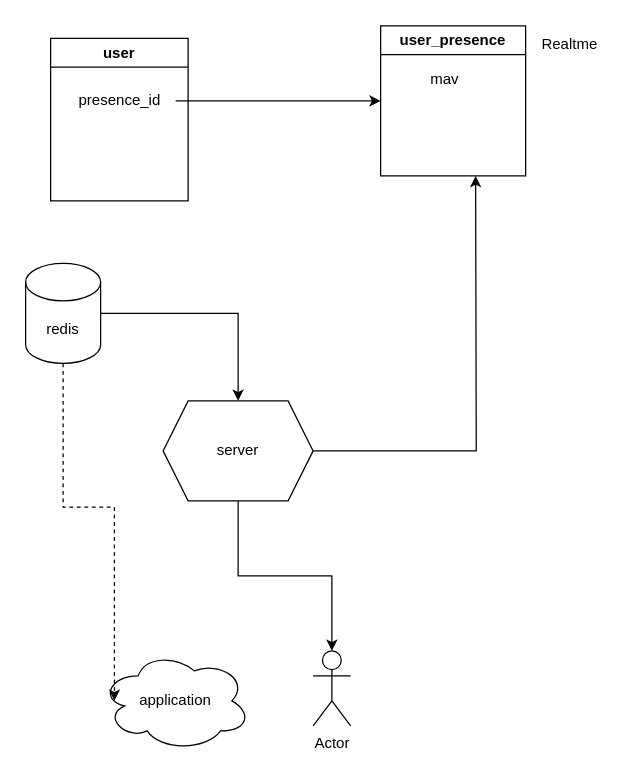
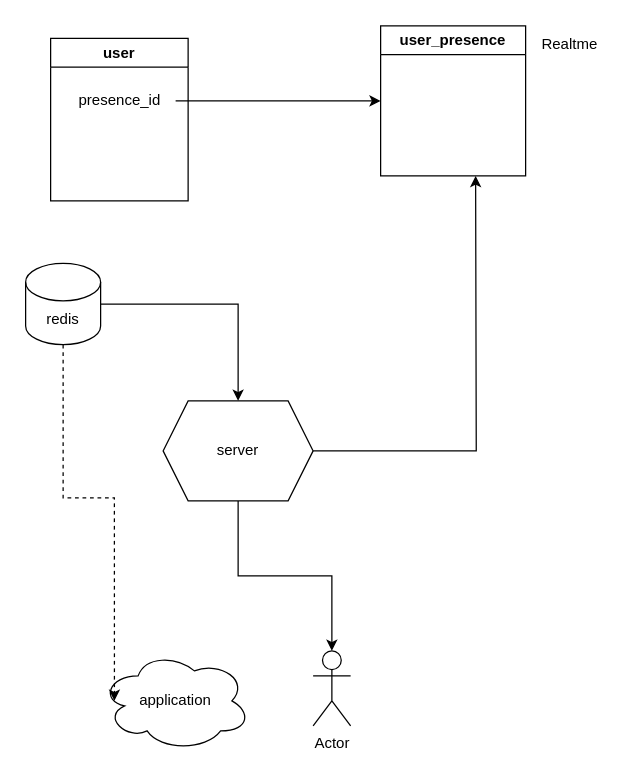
node "mav": removed
node "redis": size 75x100 -> 75x81
